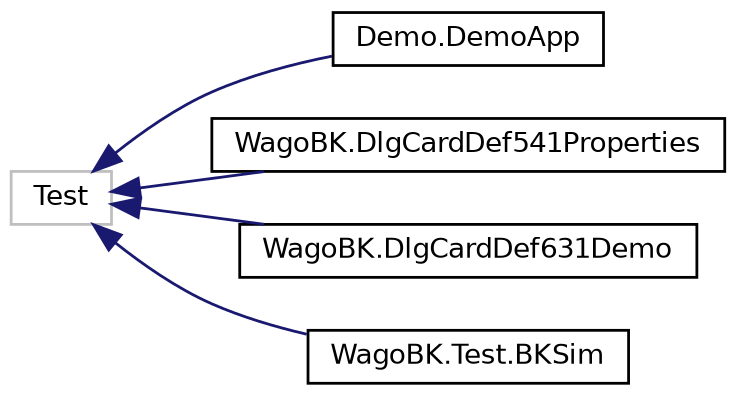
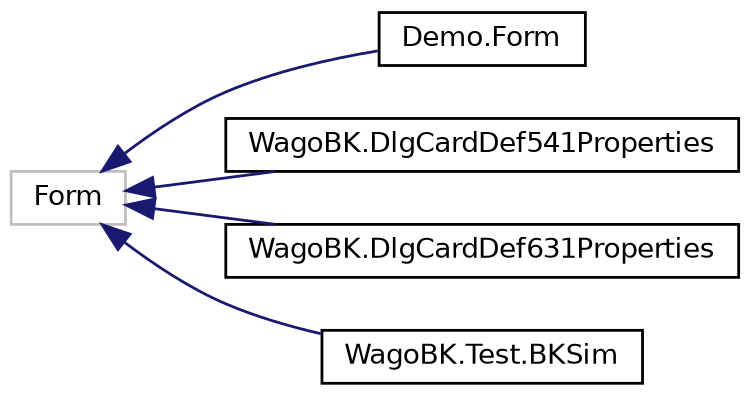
node "Demo.DemoApp": label "Demo.DemoApp" -> "Demo.Form"
node "Test": label "Test" -> "Form"
node "WagoBK.DlgCardDef631Demo": label "WagoBK.DlgCardDef631Demo" -> "WagoBK.DlgCardDef631Properties"
